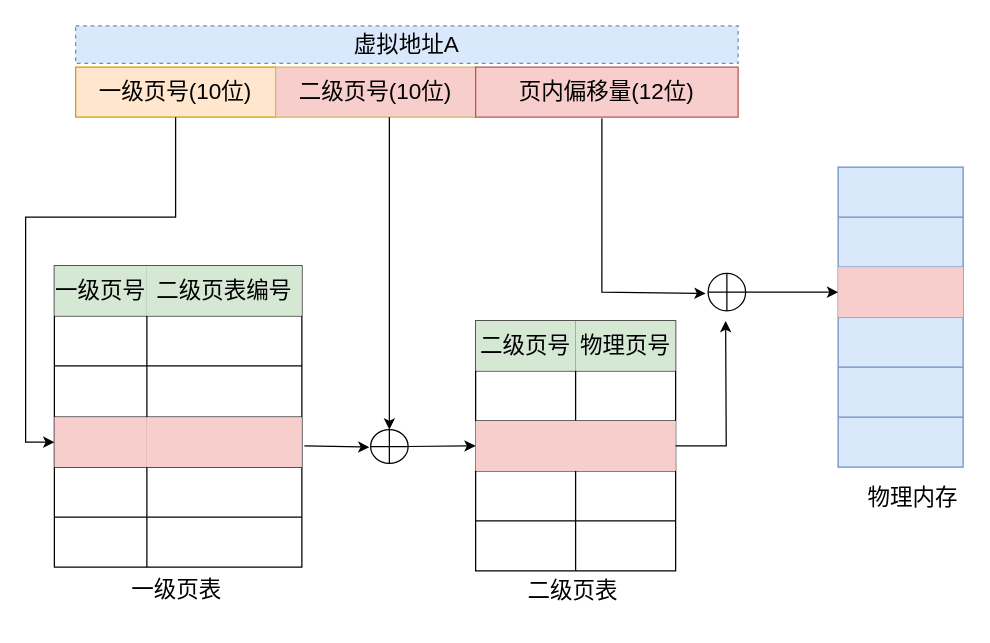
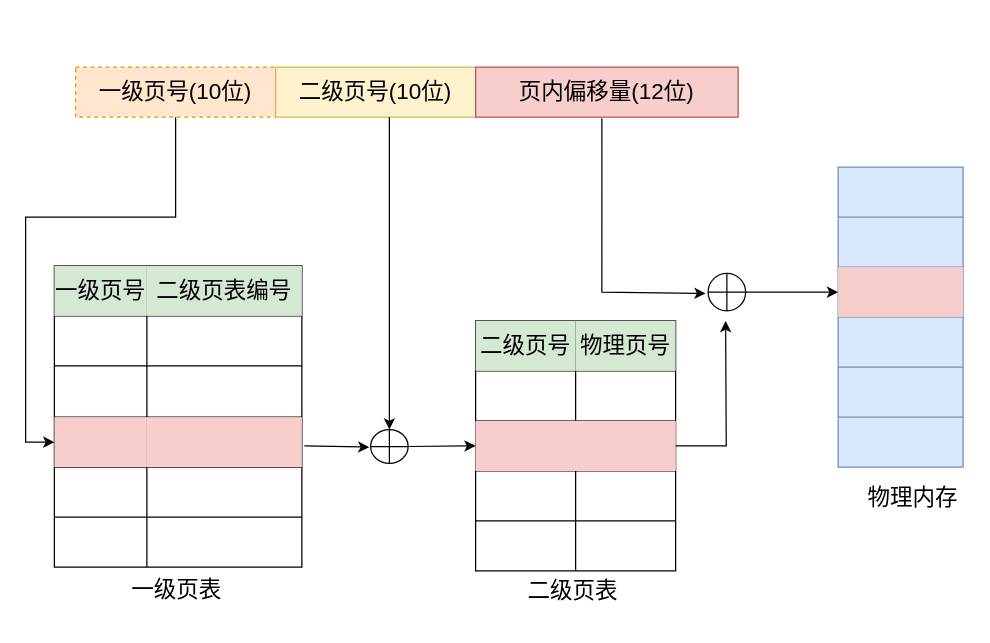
node "虚拟地址A": removed
node "一级页号(10位)": style solid -> dashed
node "二级页号(10位)": fillcolor #f8cecc -> #fff2cc
